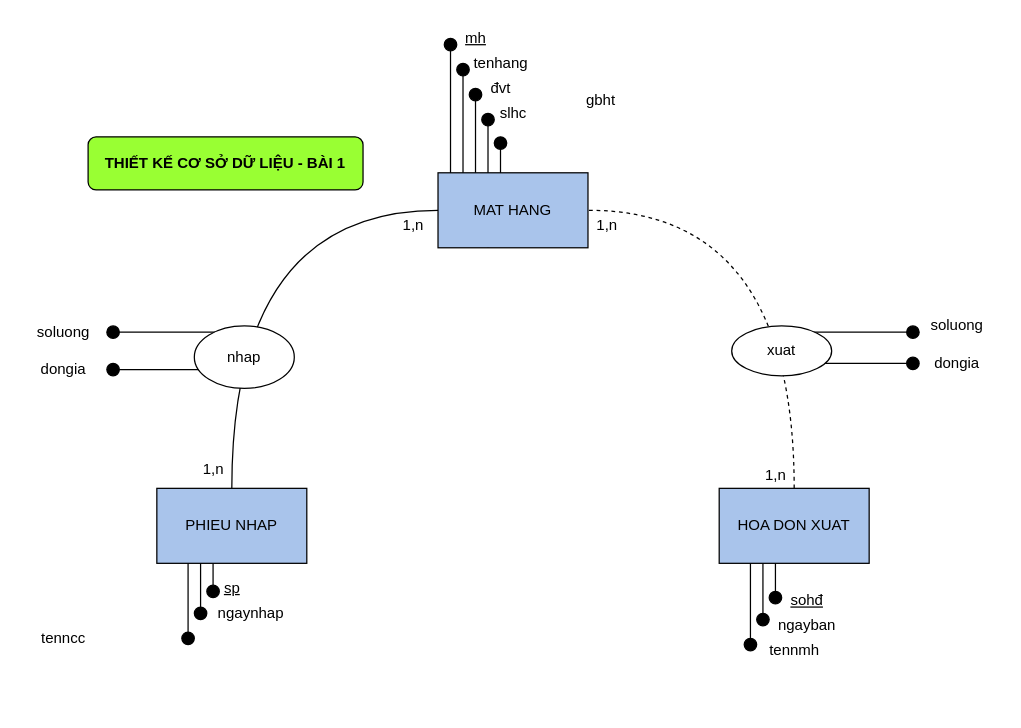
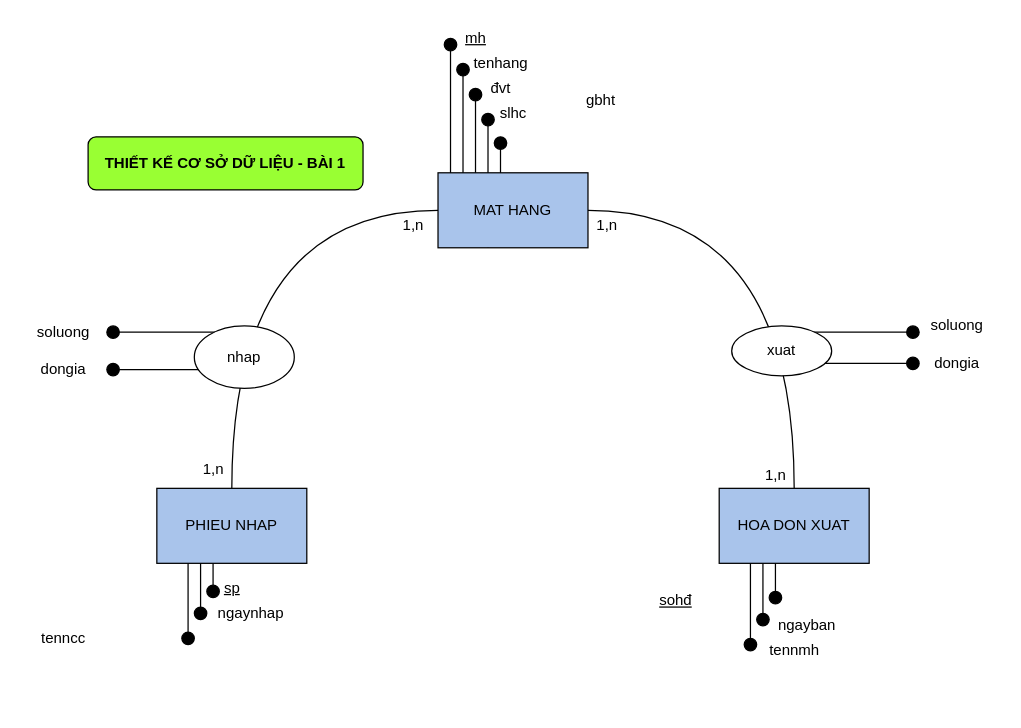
edge "MAT HANG" -- "HOA DON XUAT": style dashed -> solid
node "sohđ": moved (807, 601) -> (676, 601)
